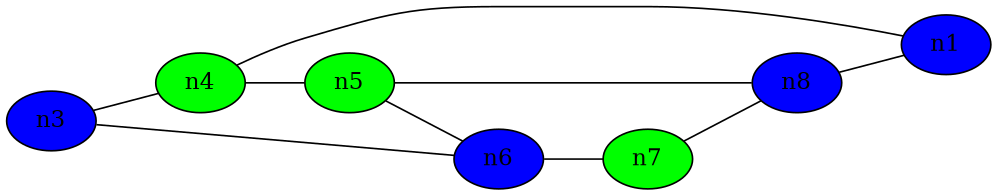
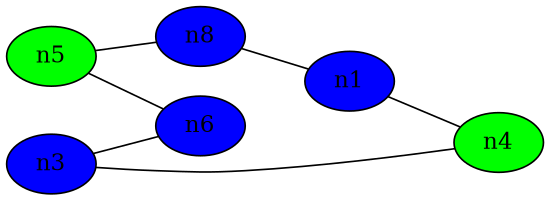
edge "n4" -- "n5": removed
node "n7": removed
